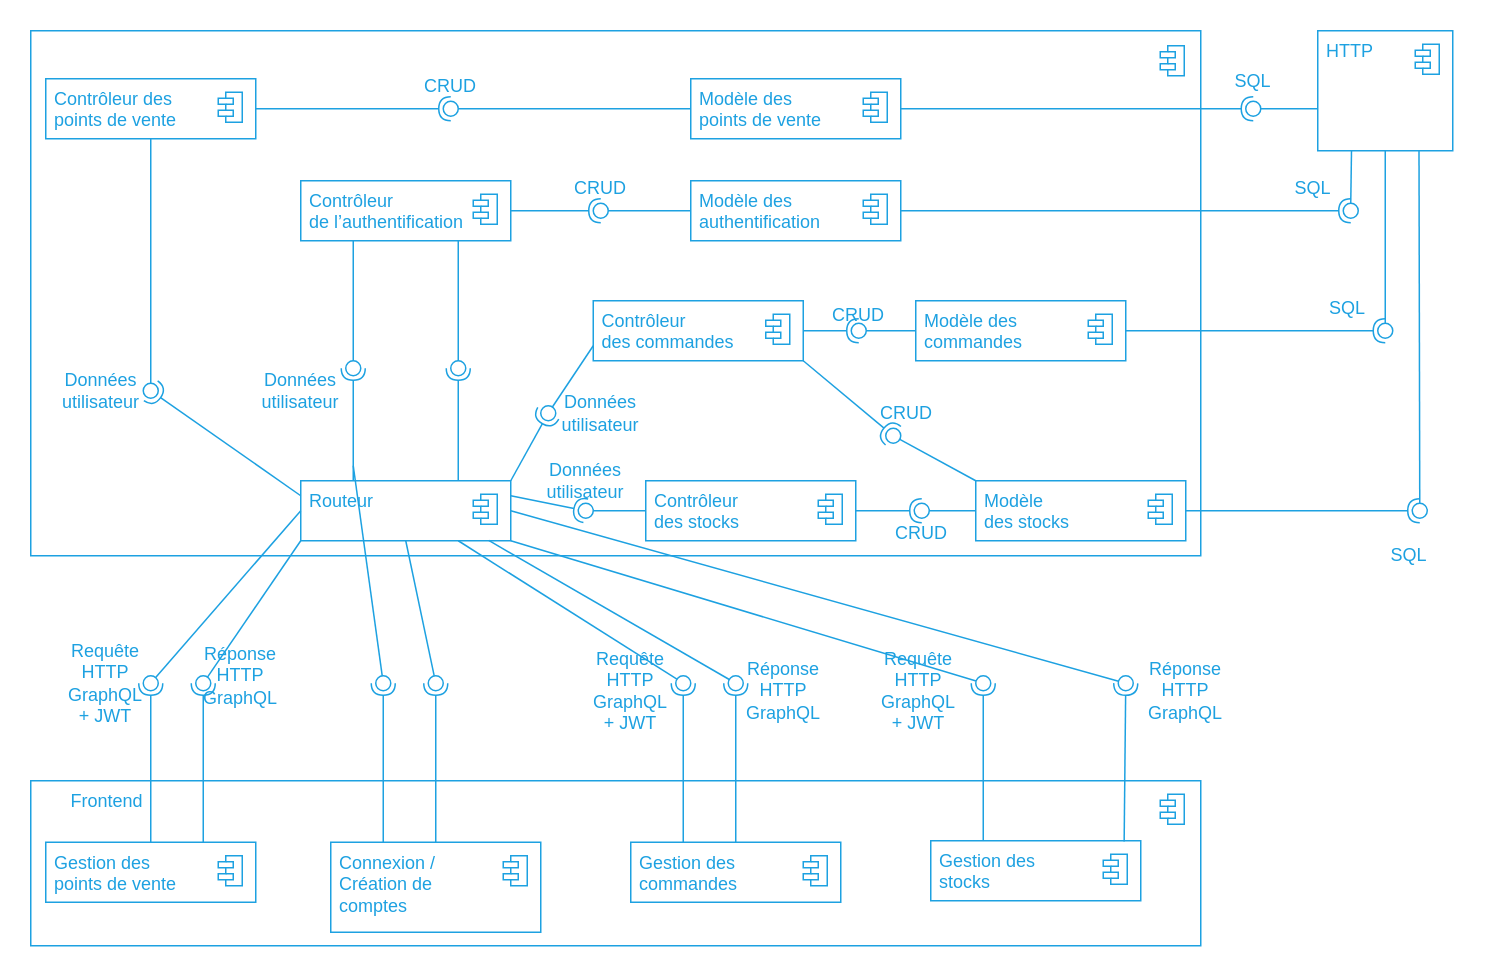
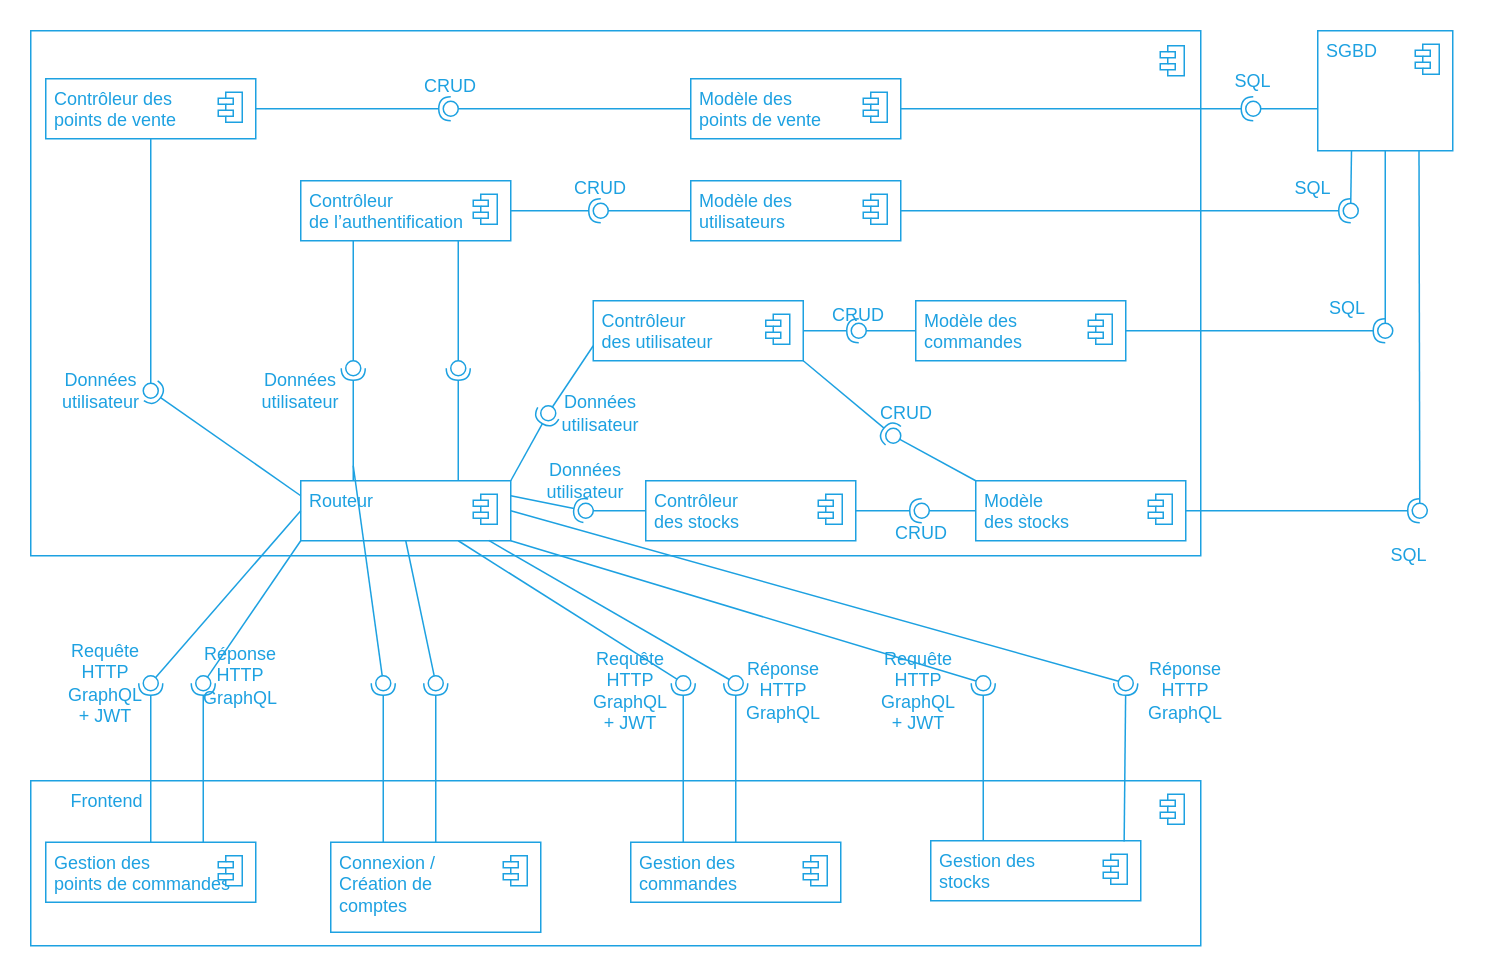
node "HTTP": label "HTTP" -> "SGBD"
node "Modèle des authentification": label "Modèle des authentification" -> "Modèle des utilisateurs"
node "Contrôleur des commandes": label "Contrôleur des commandes" -> "Contrôleur des utilisateur"
node "Gestion des points de vente": label "Gestion des points de vente" -> "Gestion des points de commandes"
